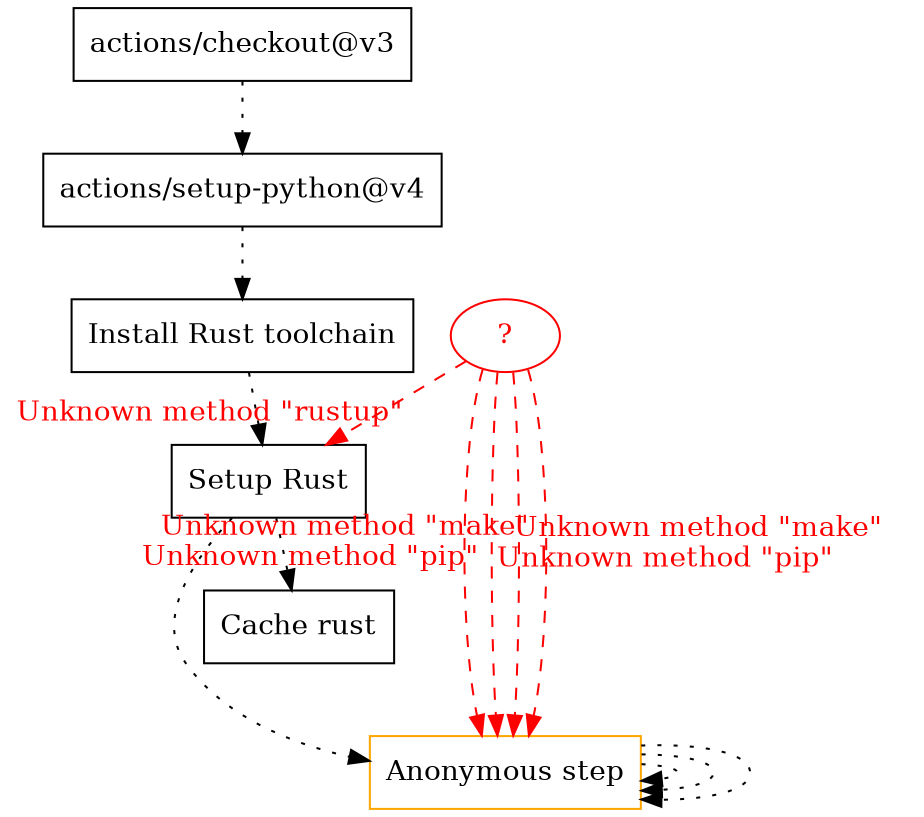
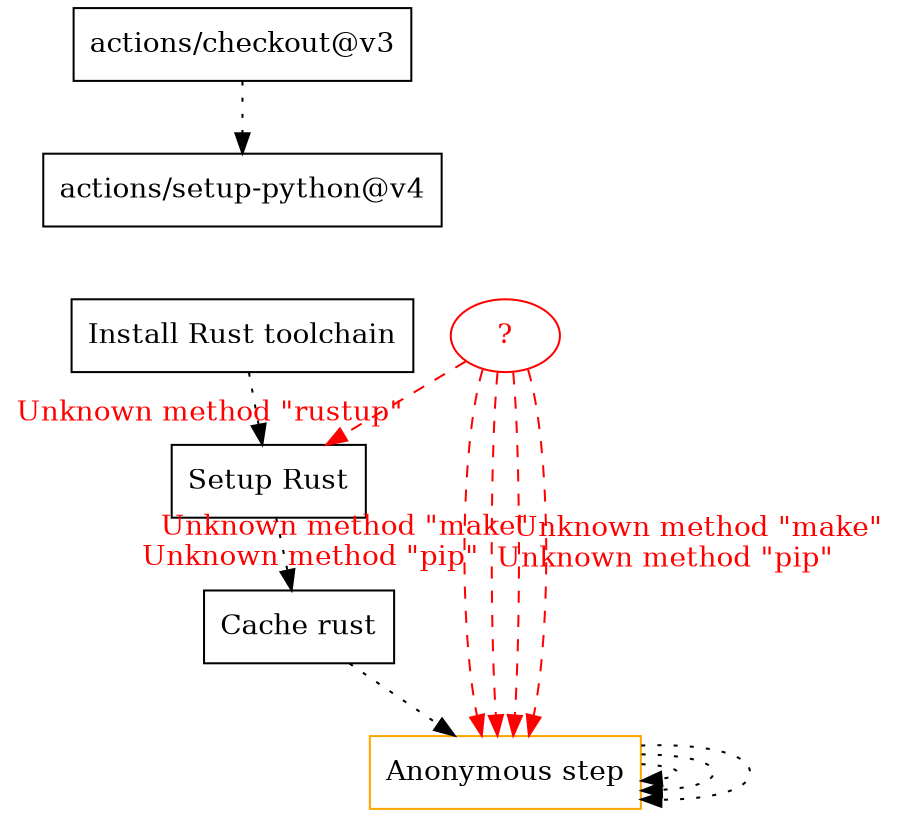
edge "actions/setup-python@v4" -> "Install Rust toolchain": removed
edge "Setup Rust" -> "Anonymous step": now "Cache rust" -> "Anonymous step"
